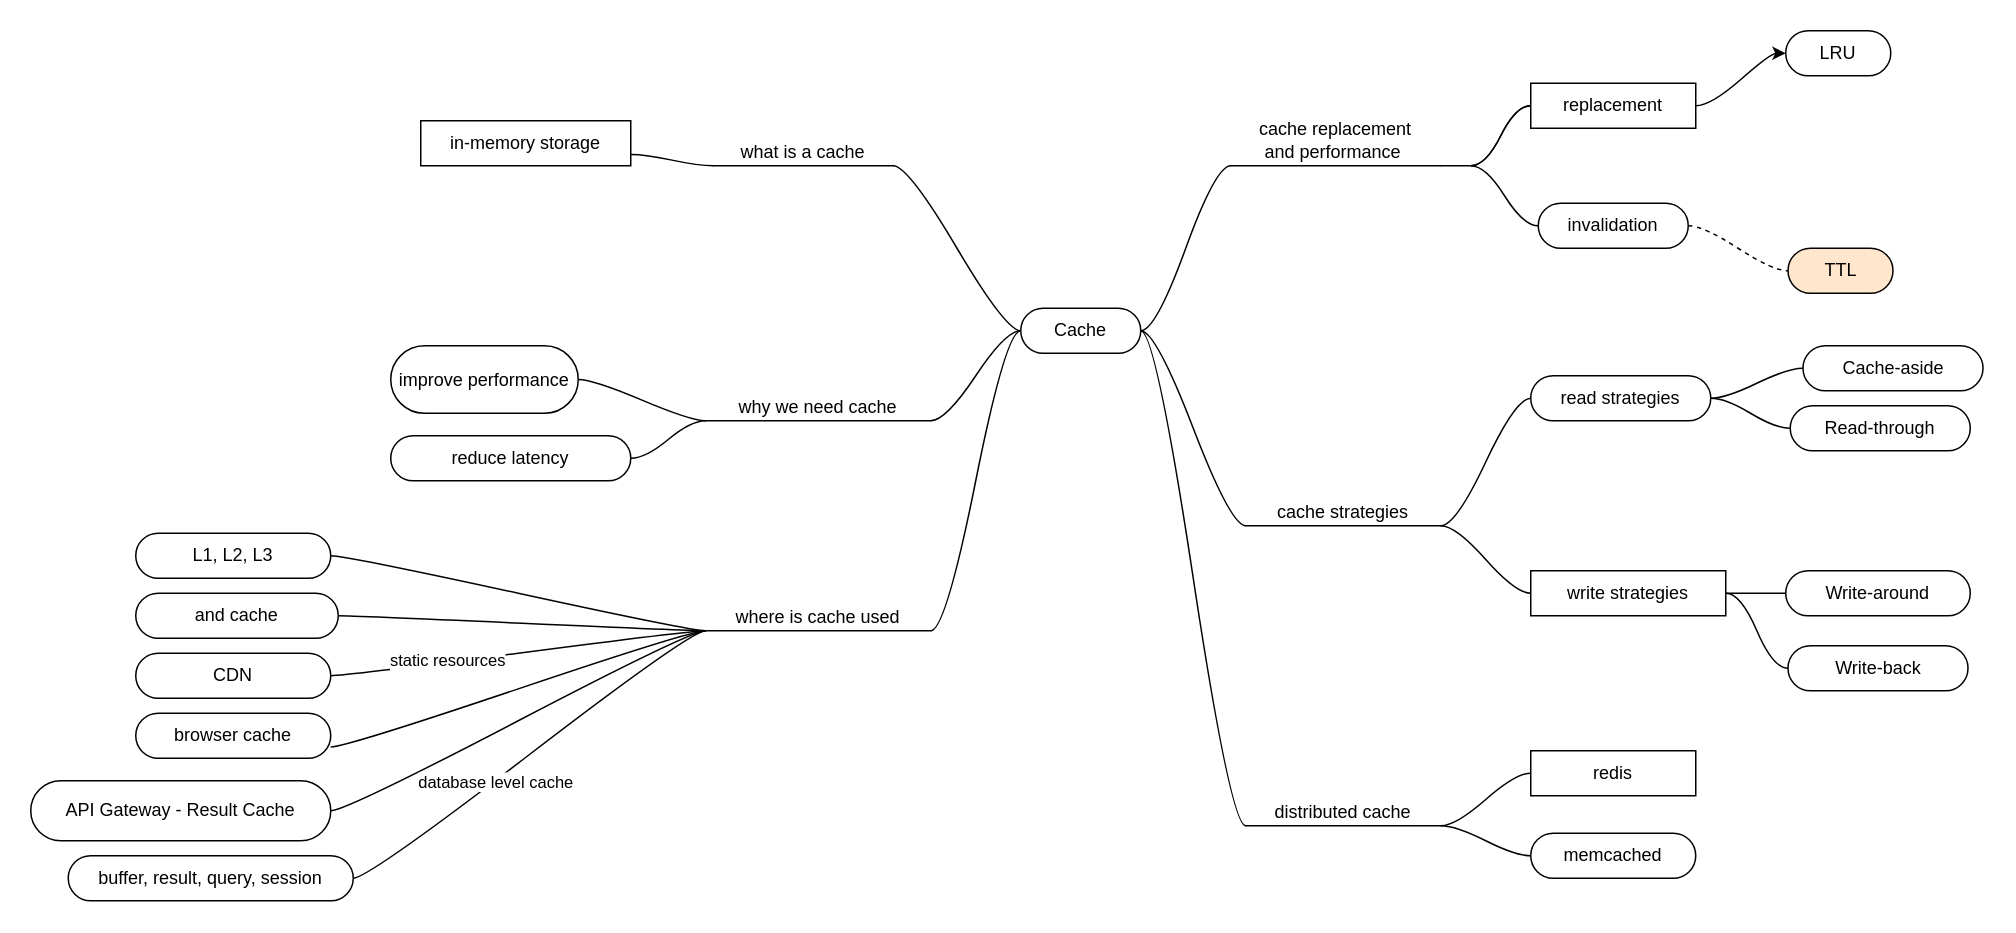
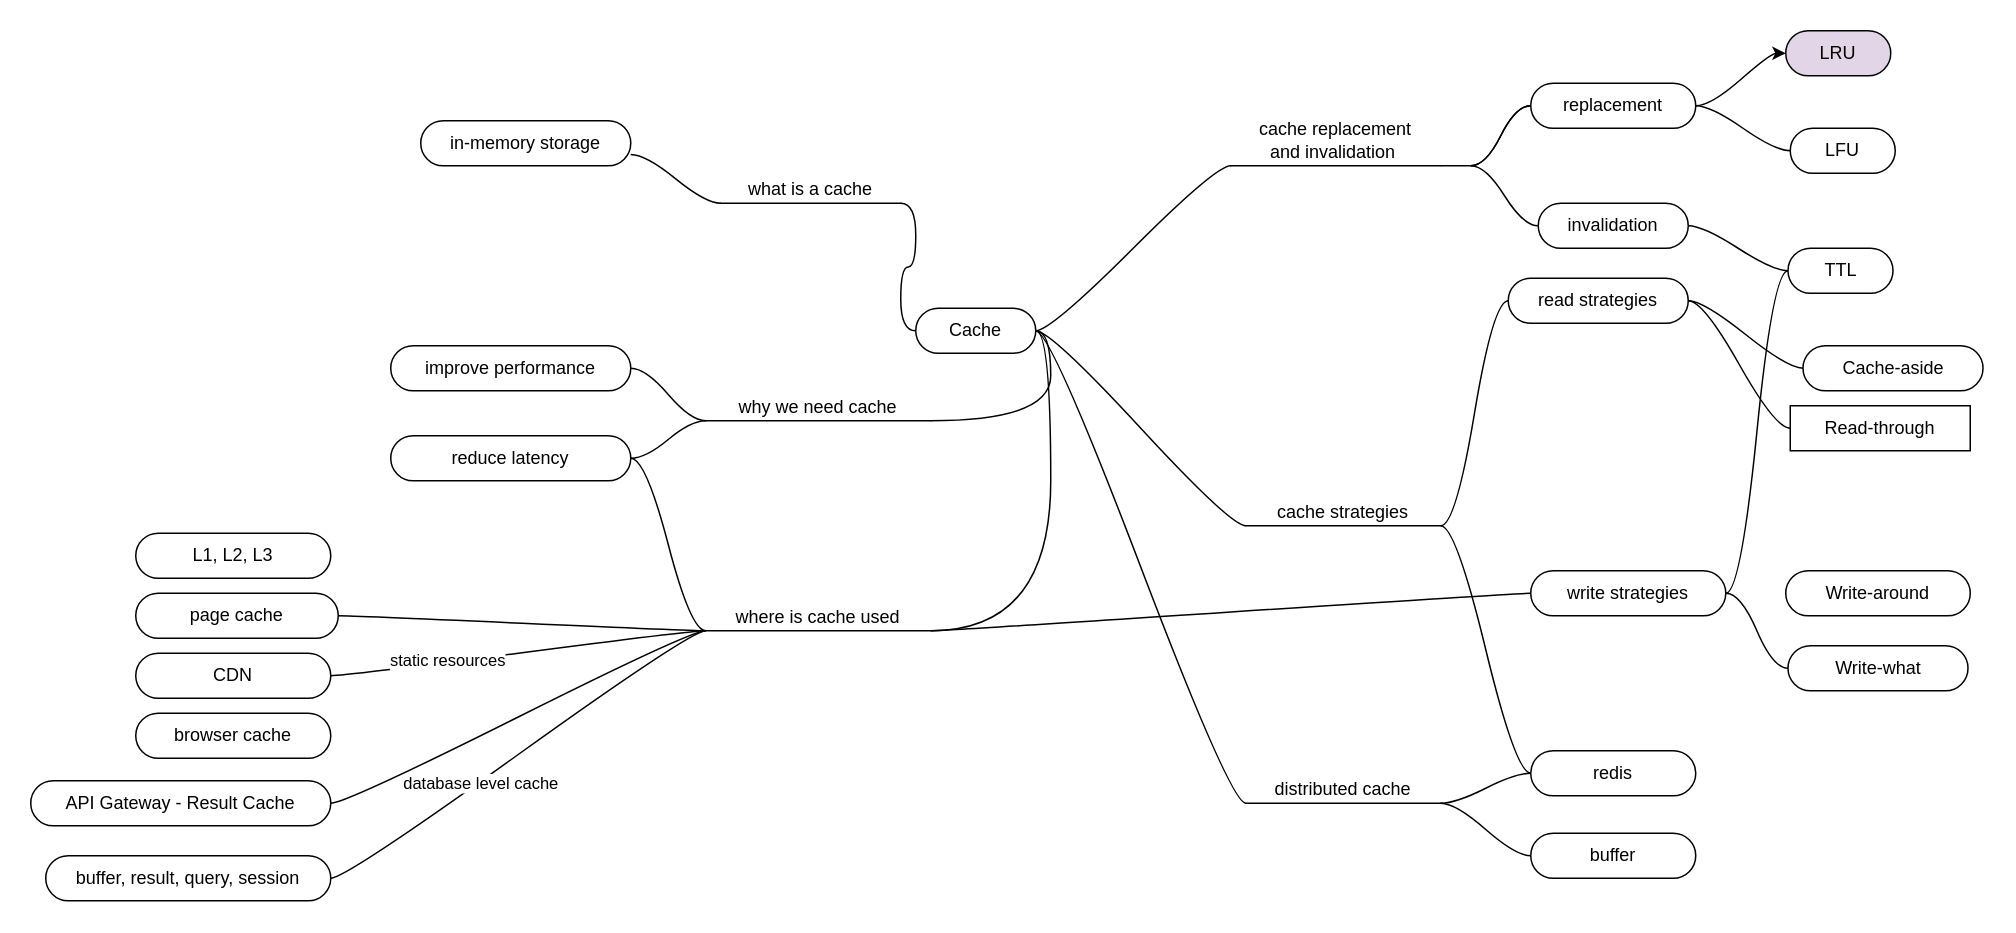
node "LRU": fillcolor #ffffff -> #e1d5e7
node "replacement": shape rectangle -> rounded rectangle
edge "replacement" -- "LFU": added
node "cache replacement and performance": label "cache replacement and performance" -> "cache replacement and invalidation"
node "in-memory storage": shape rectangle -> rounded rectangle
node "what is a cache": moved (803, 143) -> (811, 181)
node "LFU": added
edge "invalidation" -- "TTL": style dashed -> solid
node "TTL": fillcolor #ffe6cc -> #ffffff
node "Cache": moved (1081, 331) -> (976, 331)
node "improve performance": size 188x68 -> 240x45
node "read strategies": moved (1621, 398) -> (1598, 301)
node "Read-through": shape rounded rectangle -> rectangle
edge "cache strategies" -- "write strategies": now "cache strategies" -- "redis"
edge "L1, L2, L3" -- "where is cache used": now "write strategies" -- "where is cache used"
node "write strategies": shape rectangle -> rounded rectangle
edge "write strategies" -- "Write-around": now "write strategies" -- "TTL"
node "and cache": label "and cache" -> "page cache"
node "Write-back": label "Write-back" -> "Write-what"
edge "where is cache used" -- "browser cache": now "where is cache used" -- "reduce latency"
node "redis": shape rectangle -> rounded rectangle
node "distributed cache": moved (1343, 803) -> (1343, 781)
node "API Gateway - Result Cache": size 300x60 -> 300x45
node "memcached": label "memcached" -> "buffer"
node "buffer, result, query, session": moved (211, 878) -> (188, 878)
